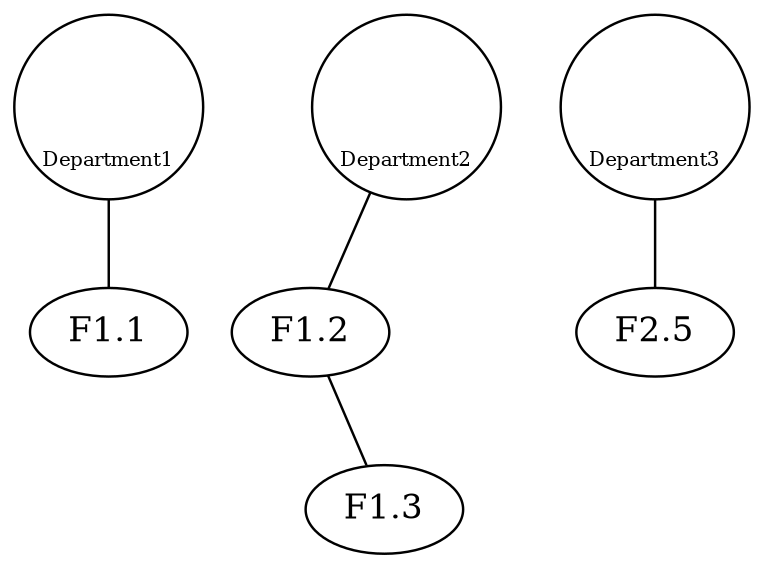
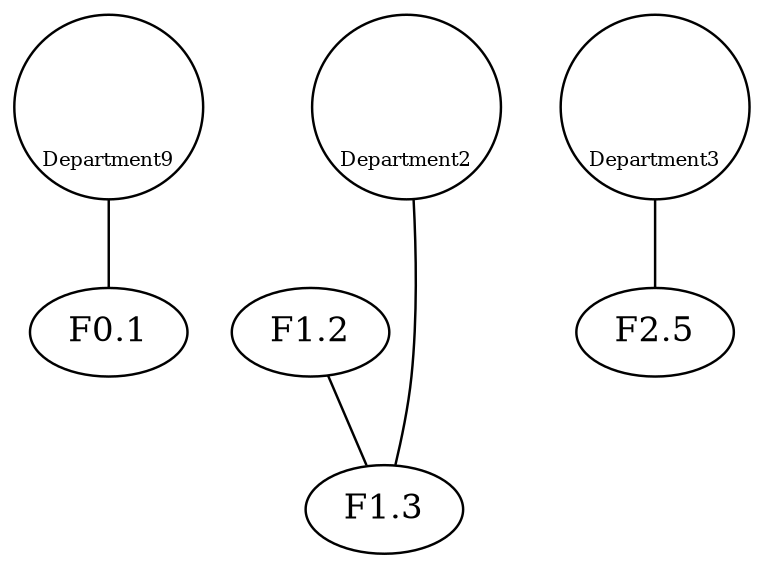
node "Department1": label "Department1" -> "Department9"
edge "Department2" -- "F1.2": now "Department2" -- "F1.3"
node "F1.1": label "F1.1" -> "F0.1"
